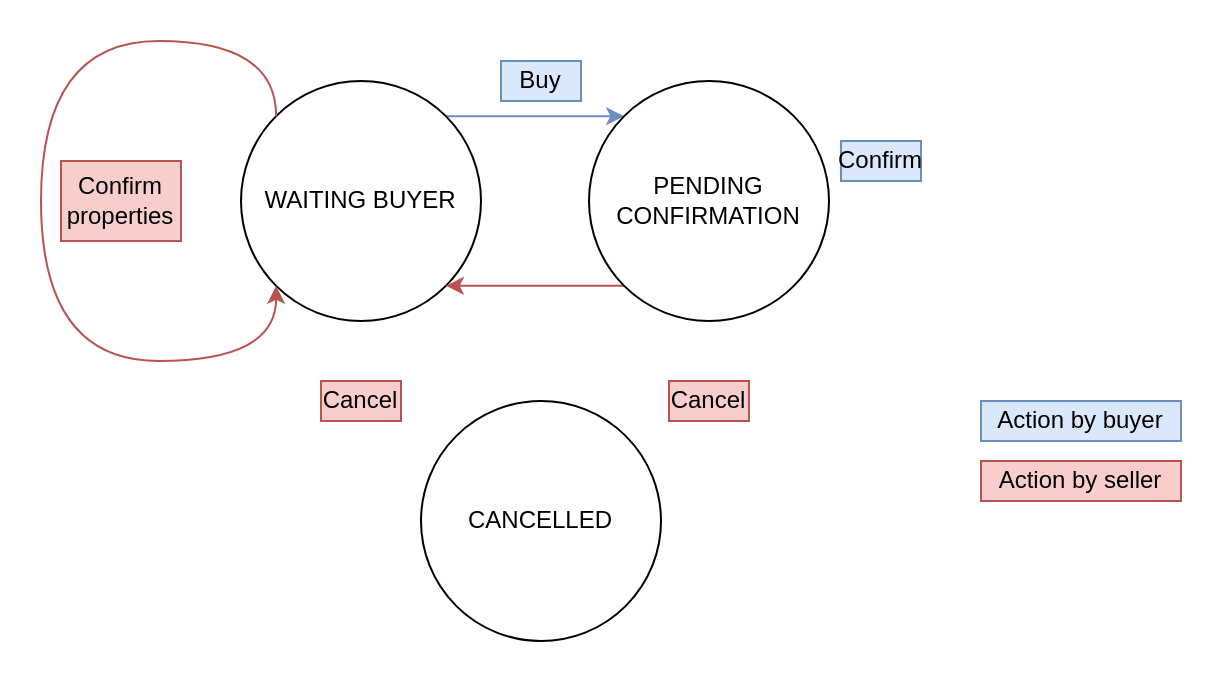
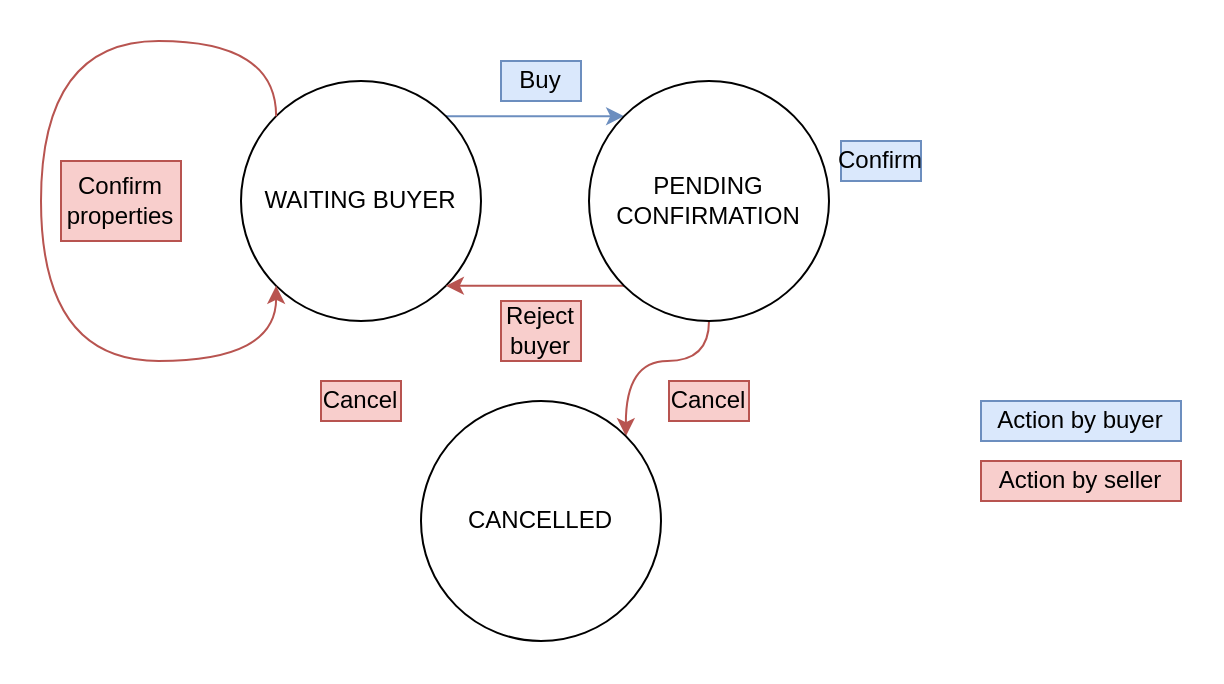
node "Reject buyer": added
edge "PENDING CONFIRMATION" -> "CANCELLED": added
